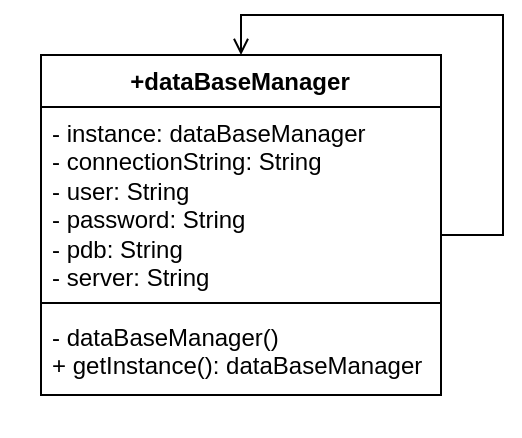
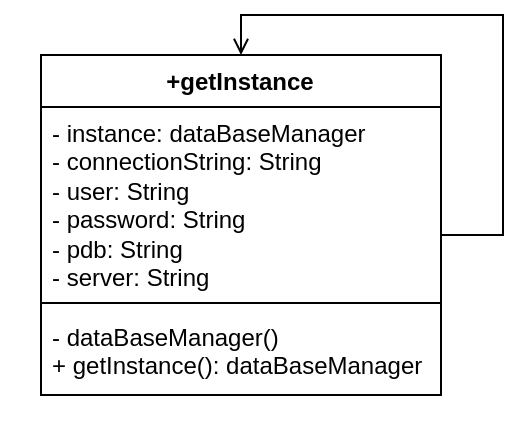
node "+dataBaseManager": label "+dataBaseManager" -> "+getInstance"
